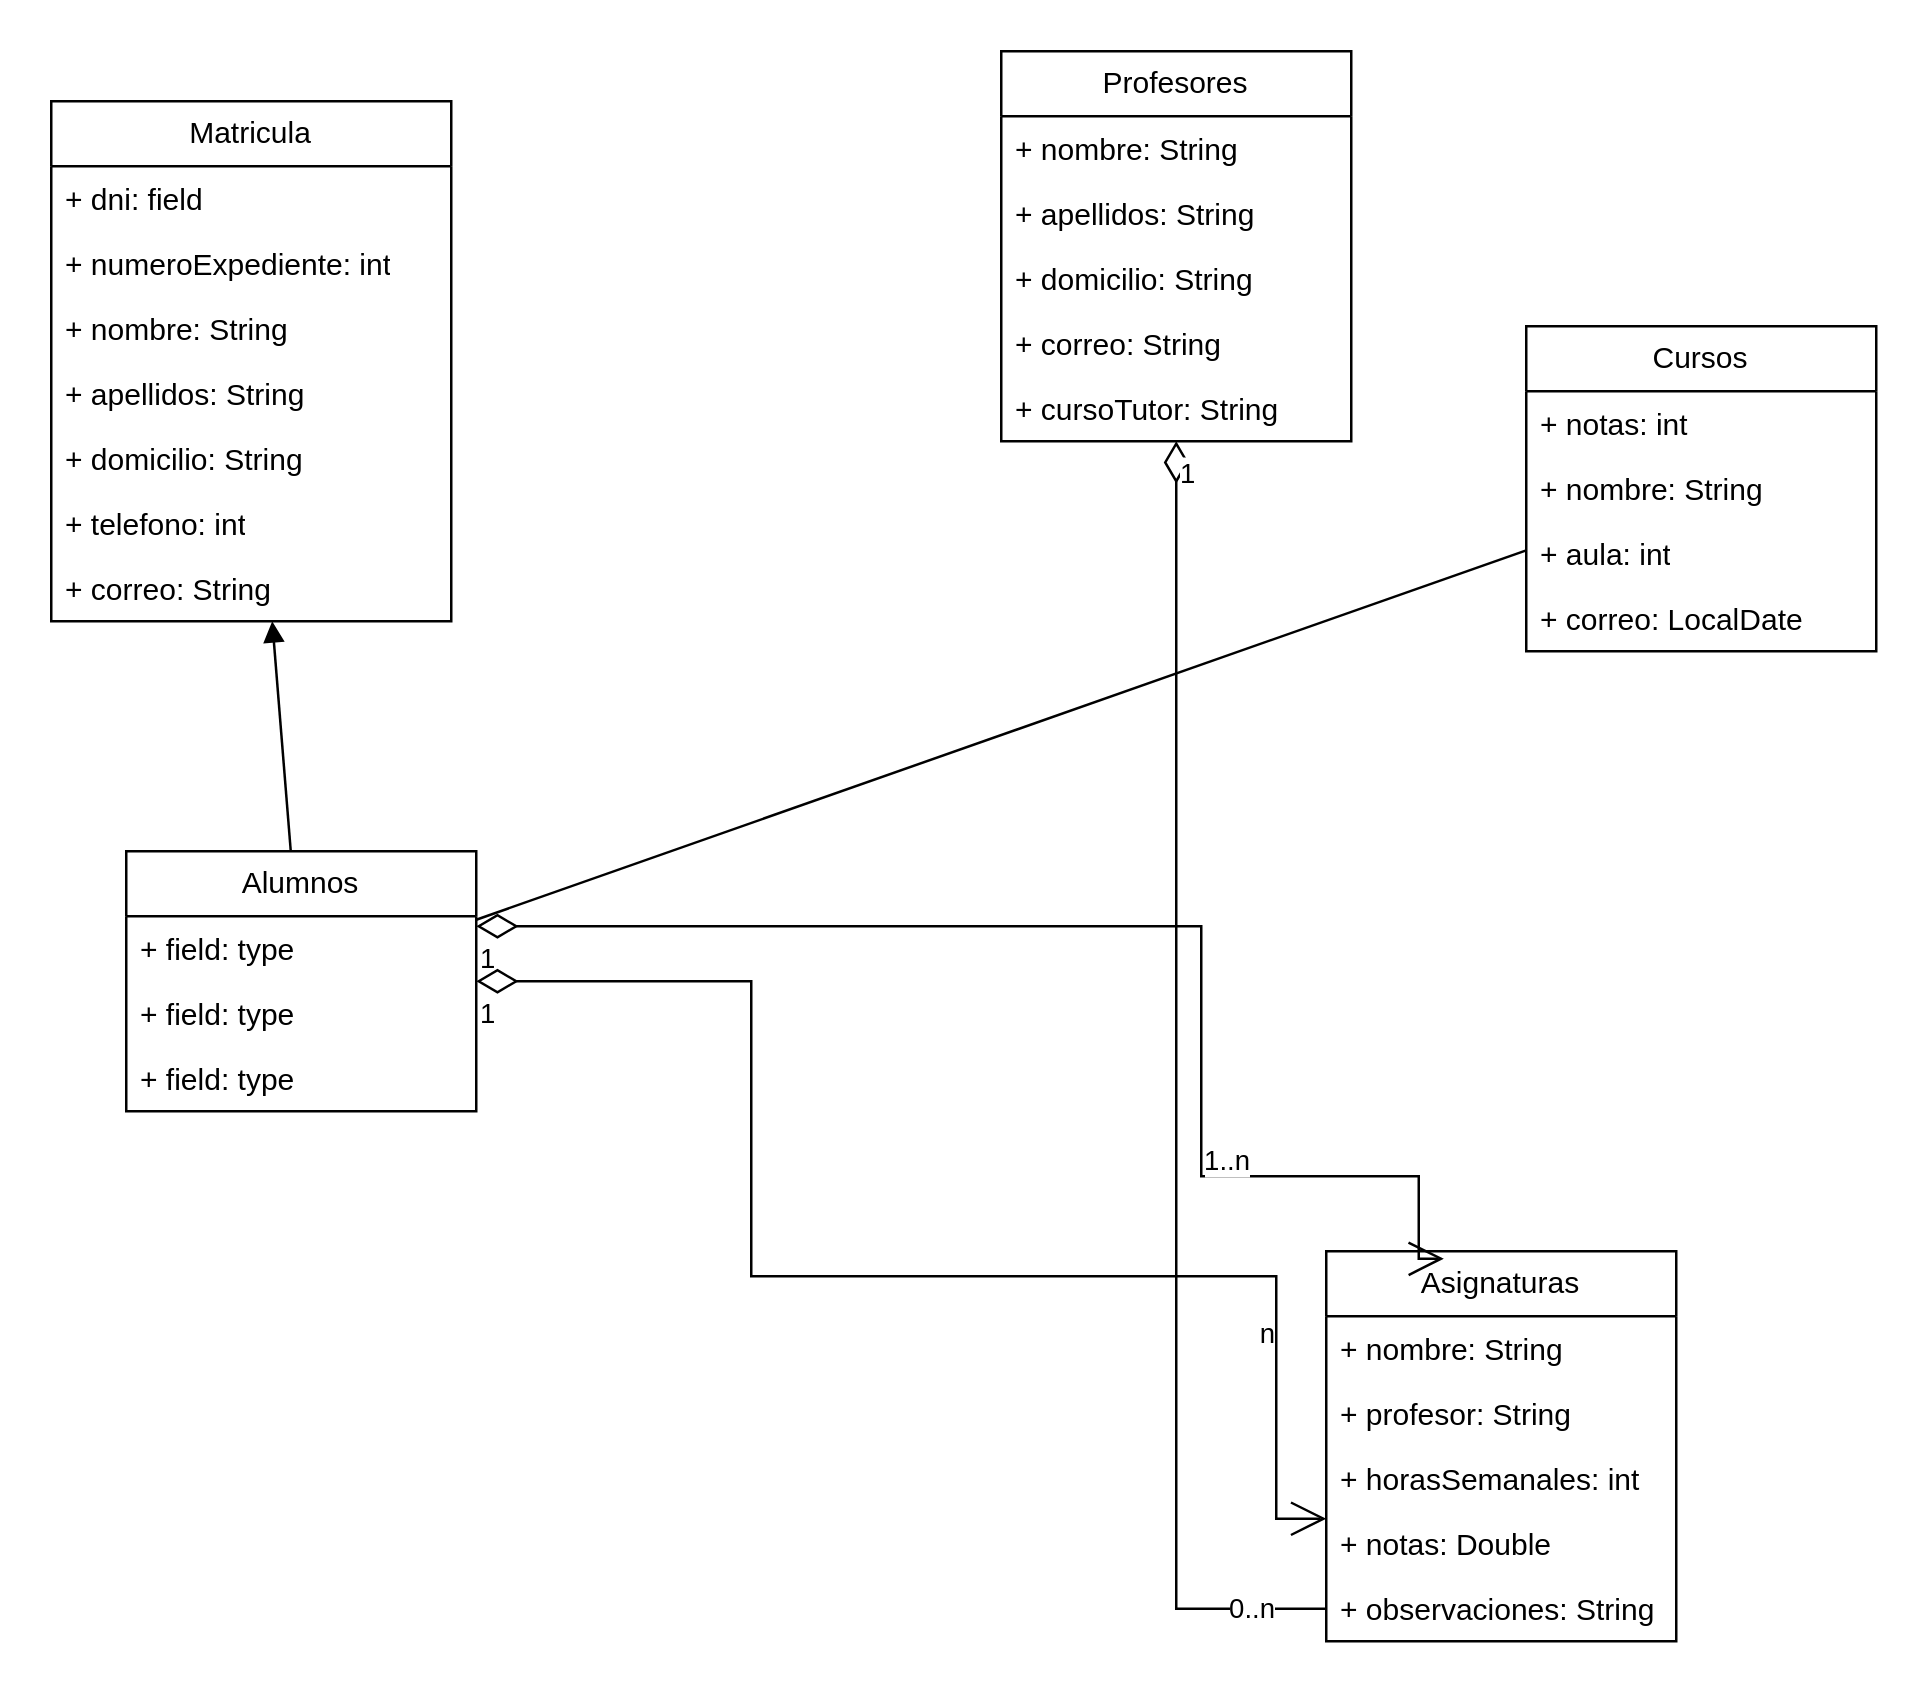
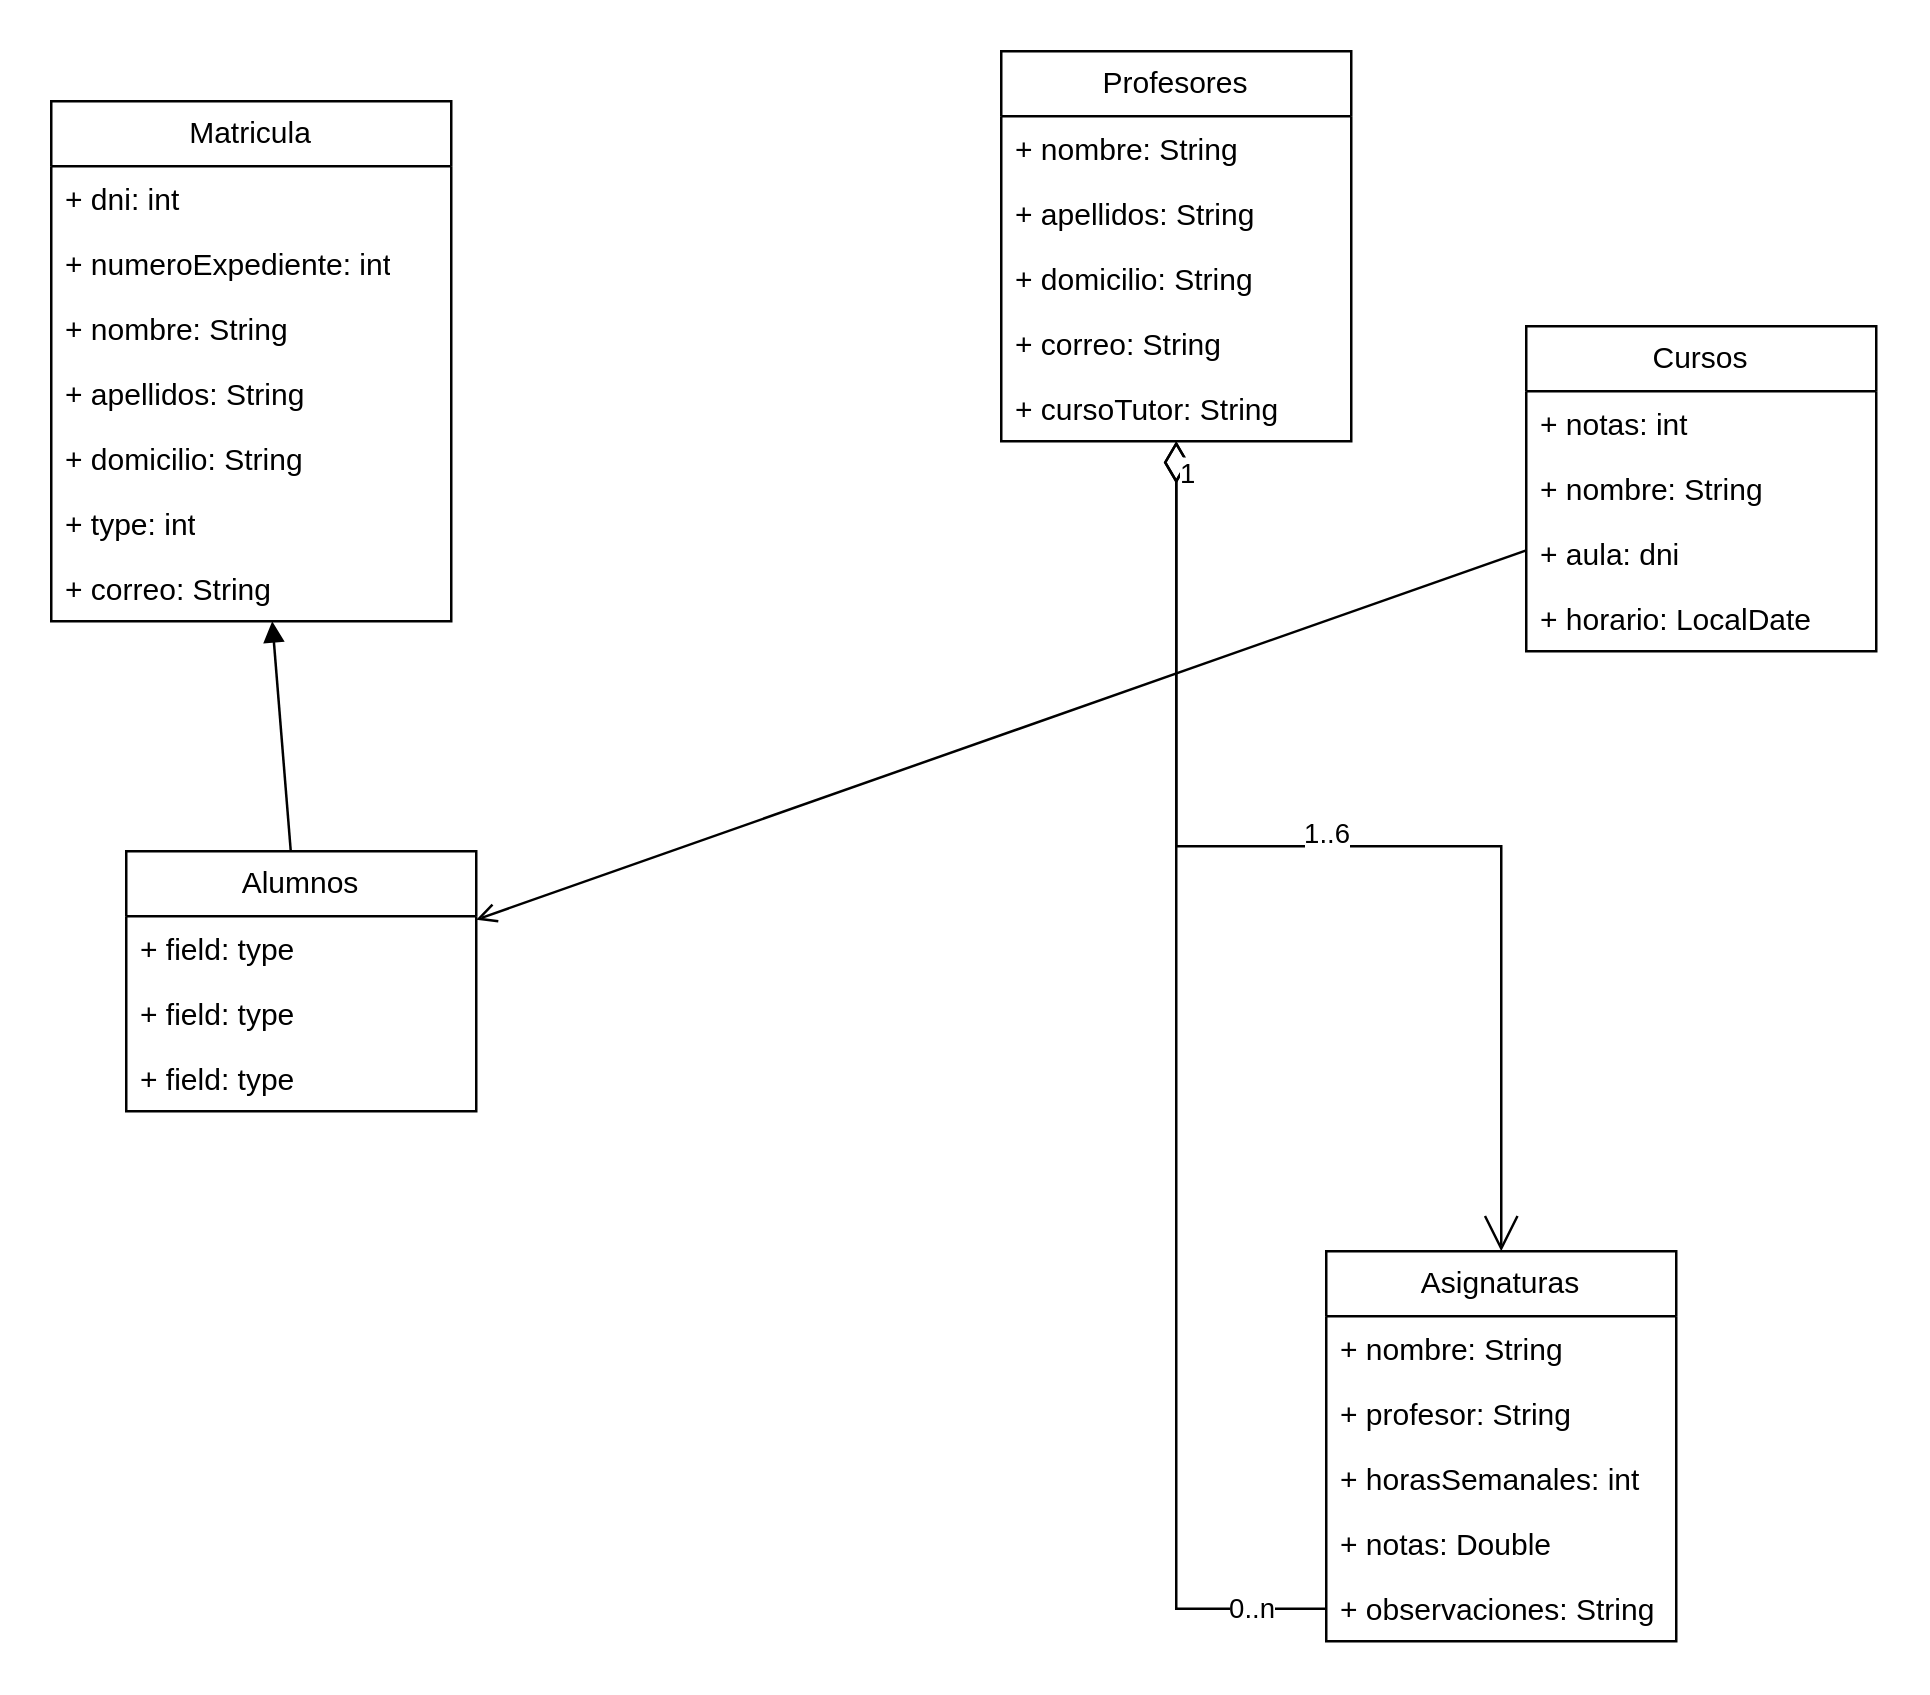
node "+ dni: field": label "+ dni: field" -> "+ dni: int"
node "+ telefono: int": label "+ telefono: int" -> "+ type: int"
node "+ aula: int": label "+ aula: int" -> "+ aula: dni"
node "+ correo: LocalDate": label "+ correo: LocalDate" -> "+ horario: LocalDate"
edge "Cursos" -- "Alumnos": arrowhead none -> open
edge "Alumnos" -- "Asignaturas": removed, labels "1", "1..n"
edge "Profesores" -- "Asignaturas": added, labels "1", "1..6"
edge "Alumnos" -- "+ notas: Double": removed, labels "1", "n"
